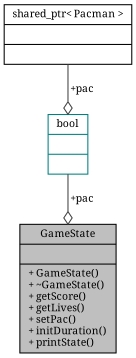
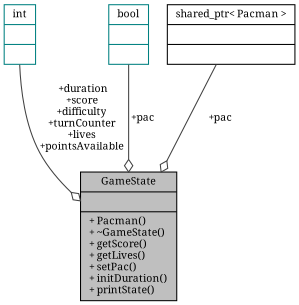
node "int": added
edge "shared_ptr< Pacman >" -> "bool": now "shared_ptr< Pacman >" -> "GameState"
node "GameState": text "+ GameState()" -> "+ Pacman()"
